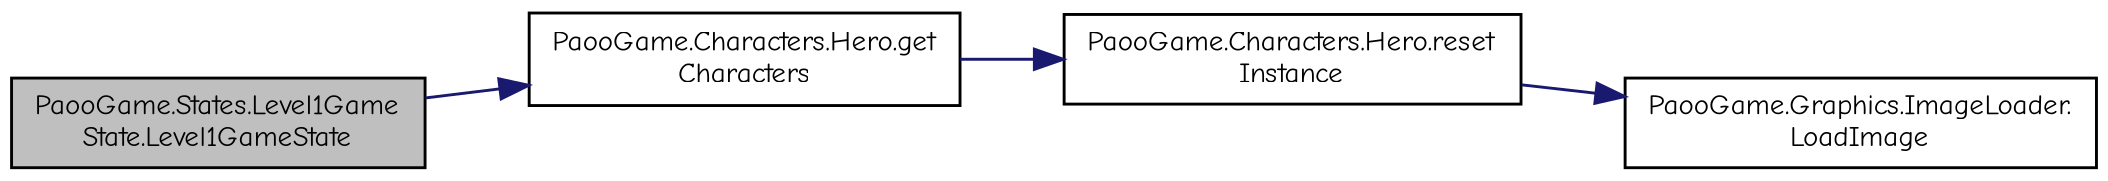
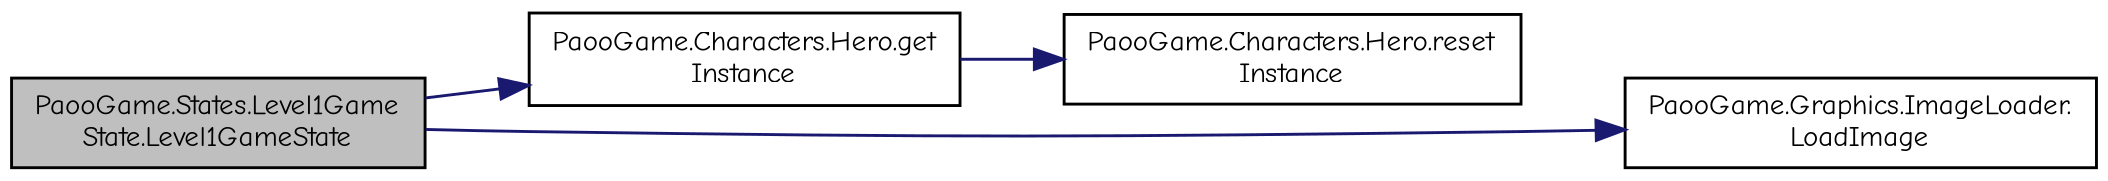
node "PaooGame.Characters.Hero.get Characters": label "PaooGame.Characters.Hero.get Characters" -> "PaooGame.Characters.Hero.get Instance"
edge "PaooGame.Characters.Hero.reset Instance" -> "PaooGame.Graphics.ImageLoader. LoadImage": now "PaooGame.States.Level1Game State.Level1GameState" -> "PaooGame.Graphics.ImageLoader. LoadImage"
